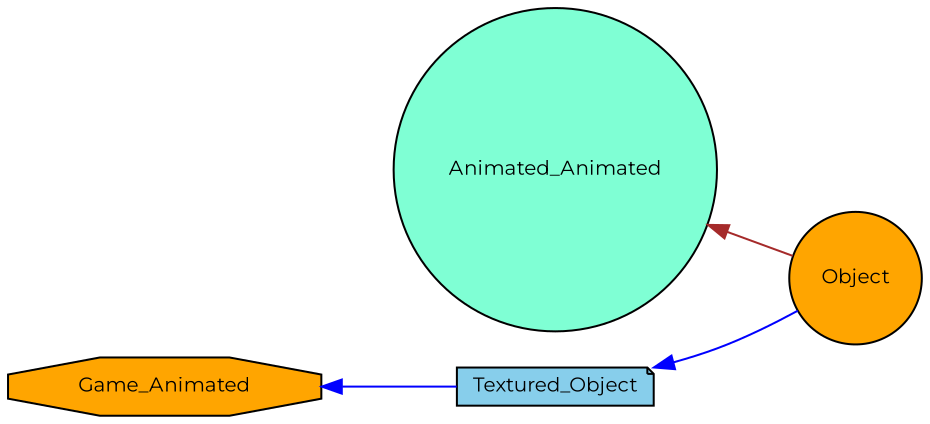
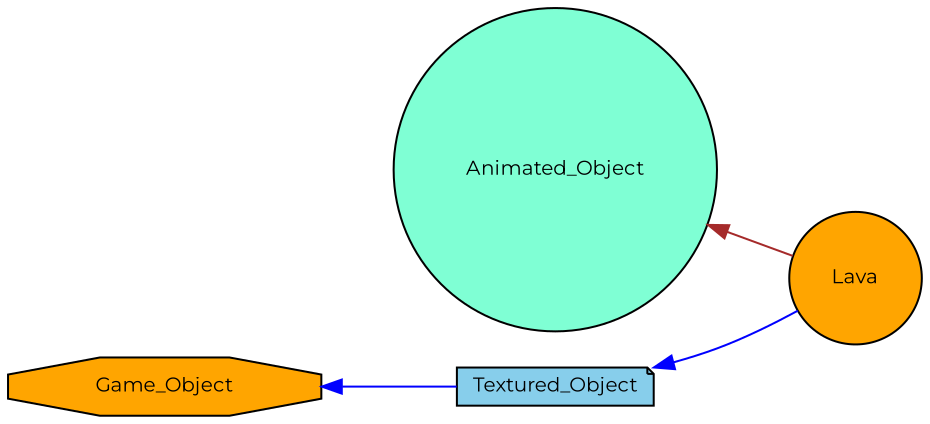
node "Animated_Animated": label "Animated_Animated" -> "Animated_Object"
node "Object": label "Object" -> "Lava"
node "Game_Animated": label "Game_Animated" -> "Game_Object"
